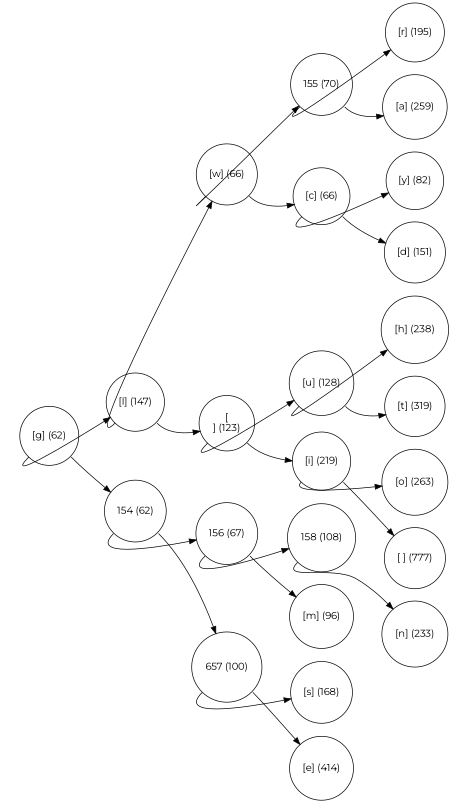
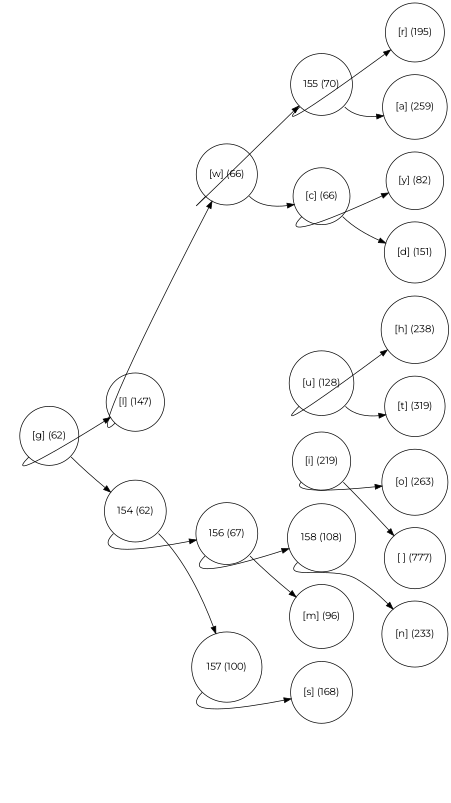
node "[ ] (123)": removed
node "657 (100)": label "657 (100)" -> "157 (100)"
node "[e] (414)": removed
